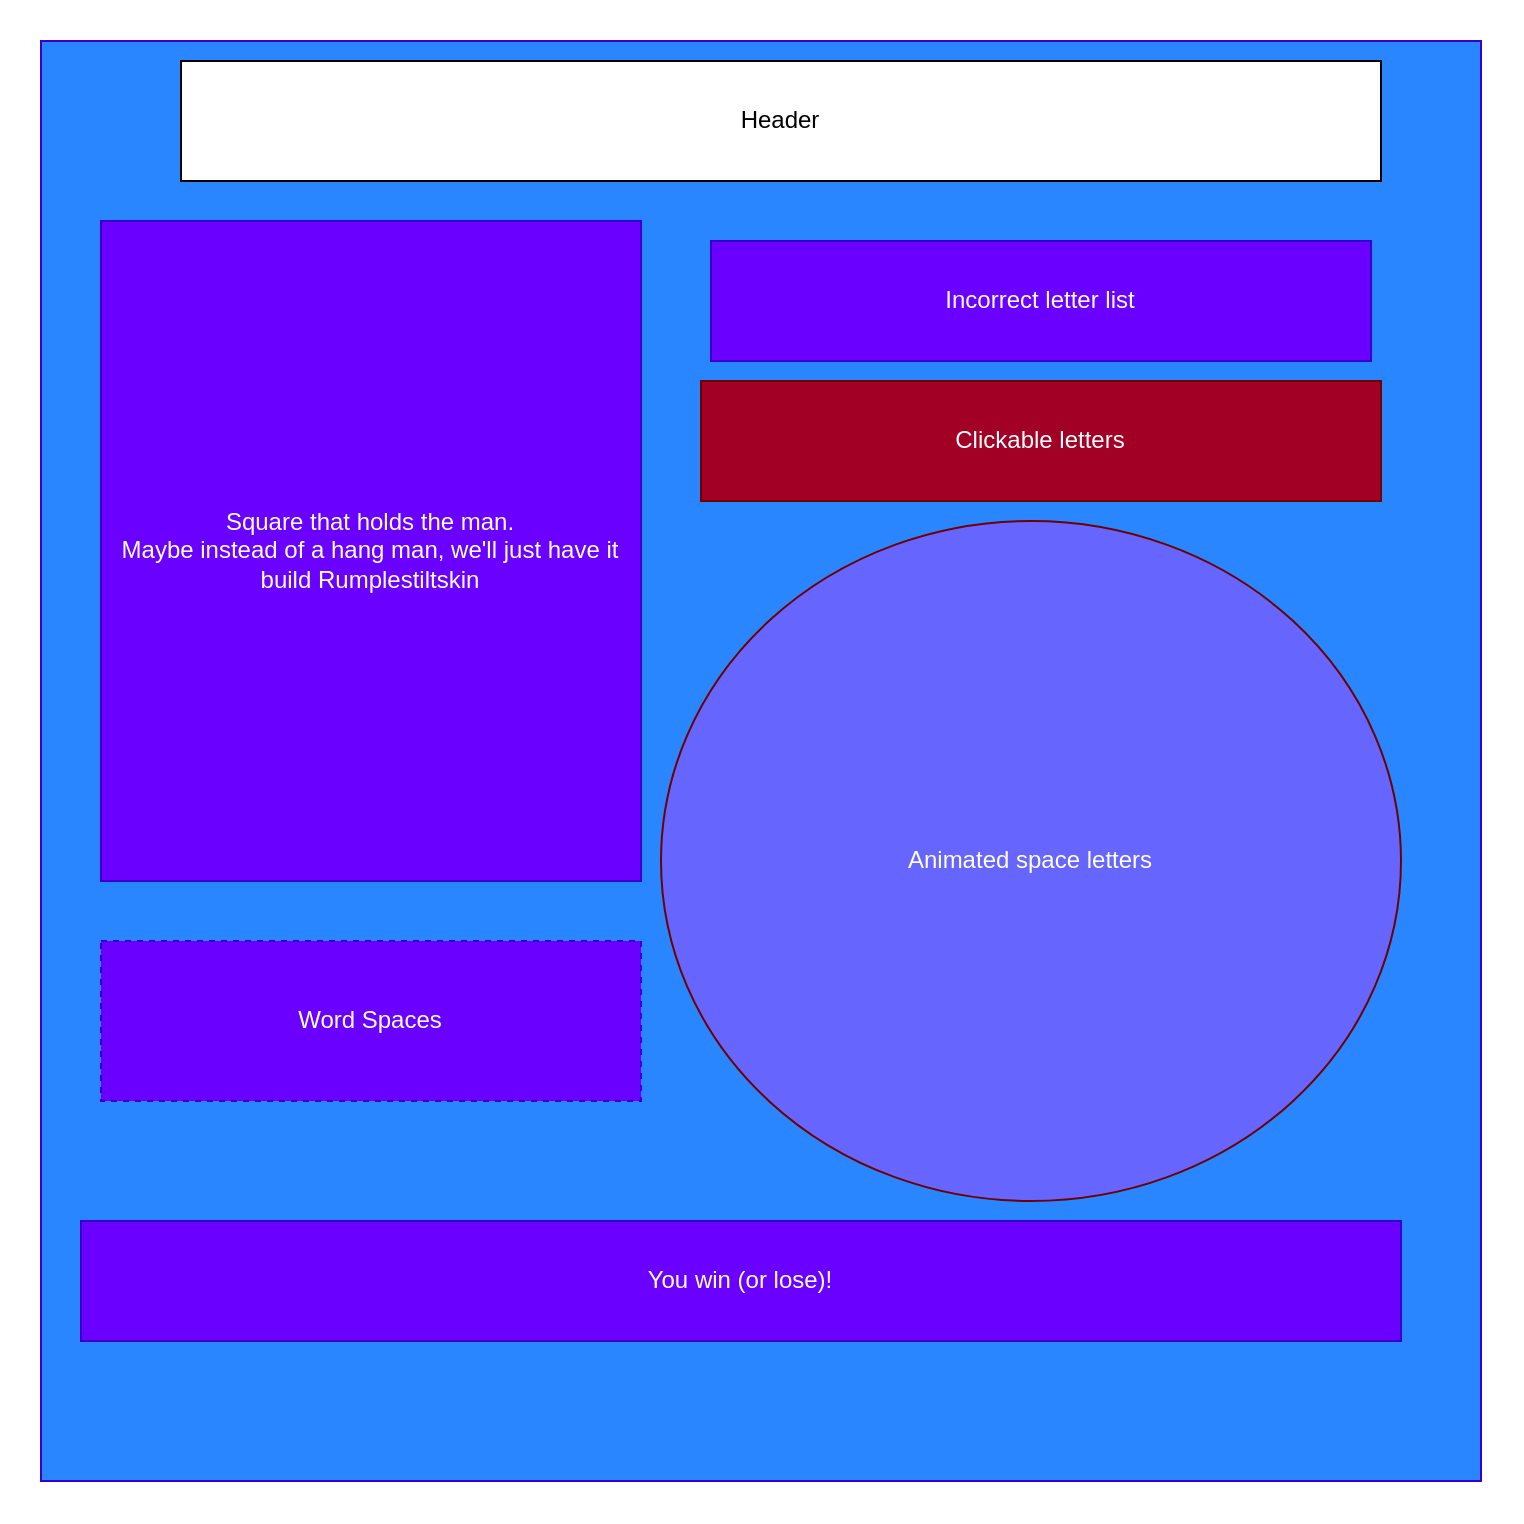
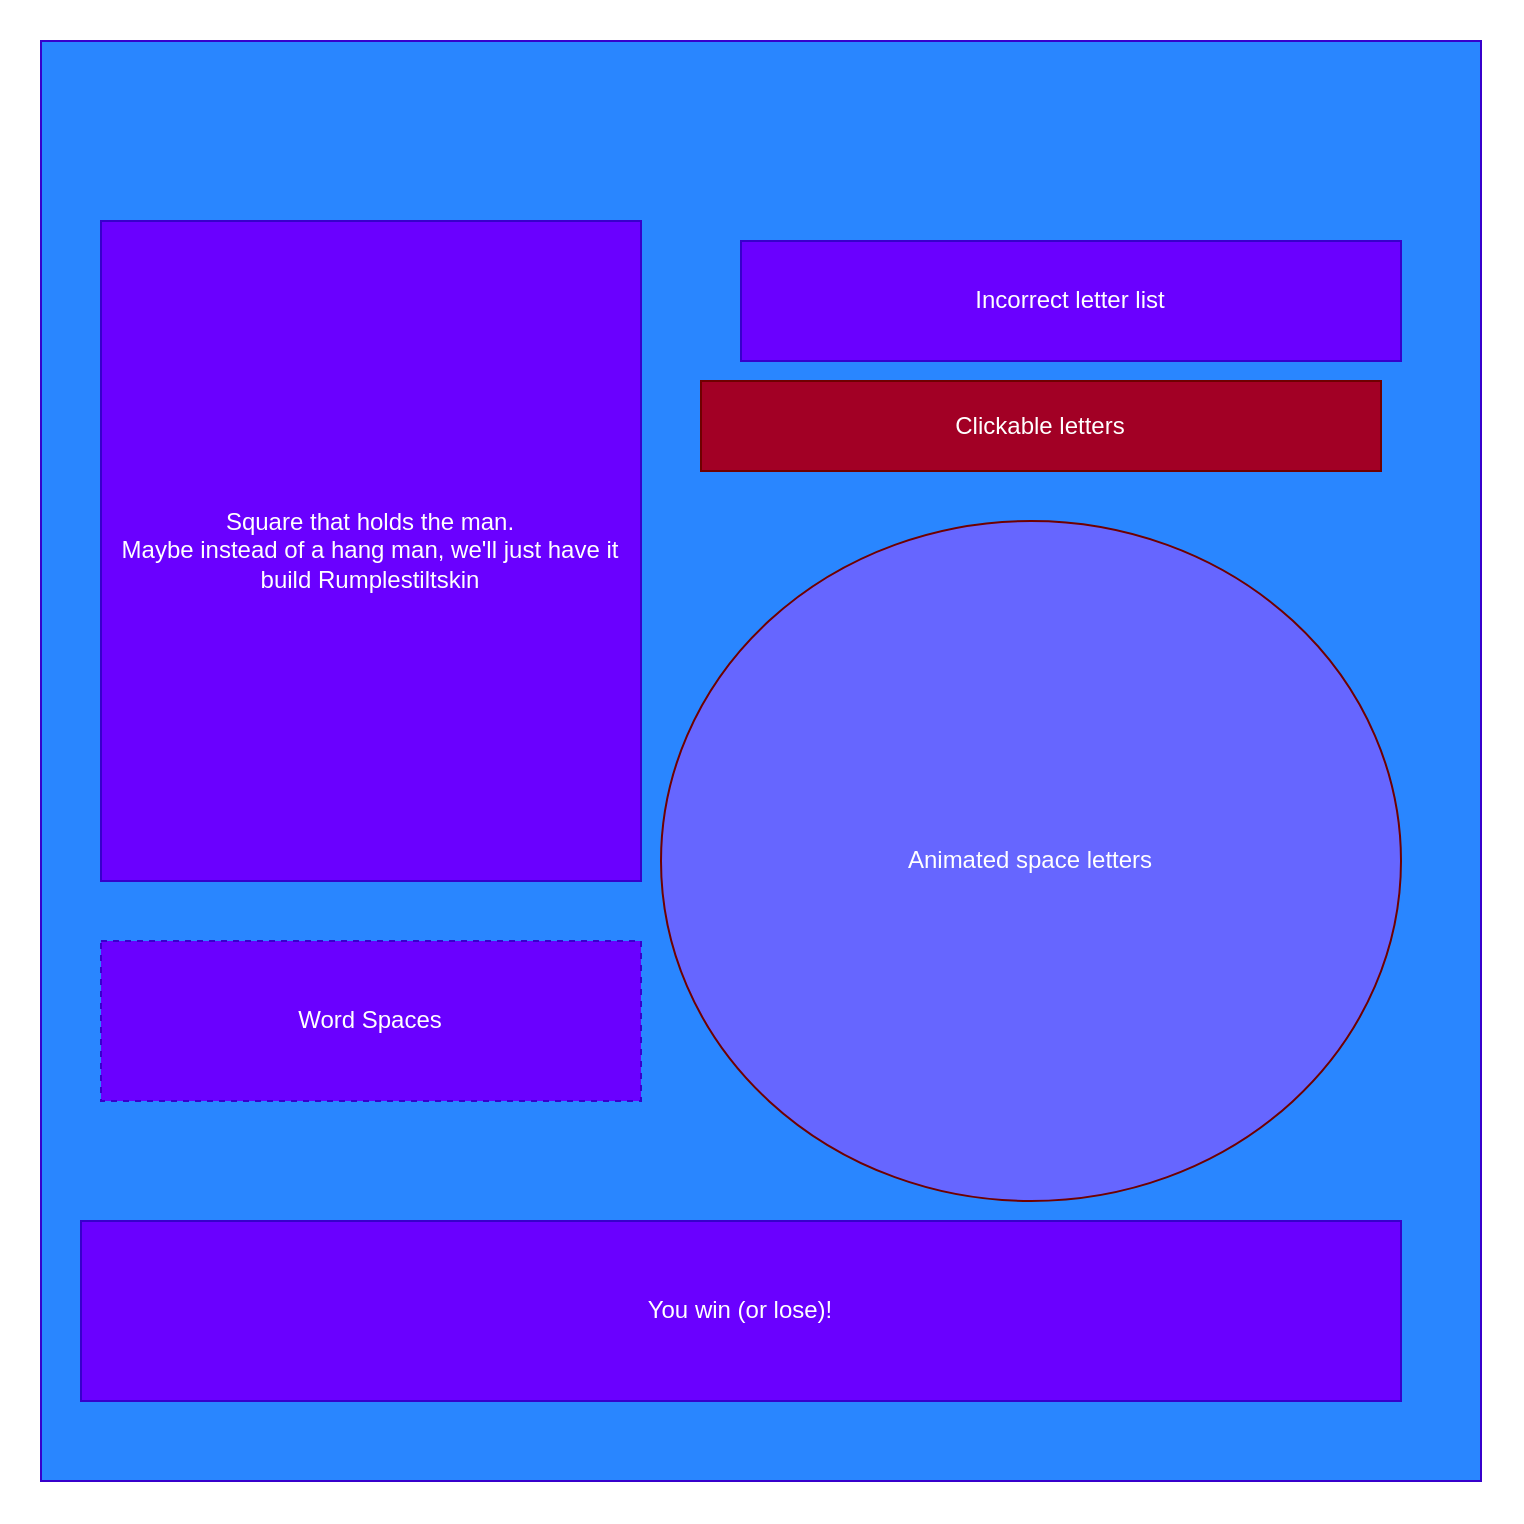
node "Header": removed
node "Incorrect letter list": moved (1041, 301) -> (1071, 301)
node "Clickable letters": size 680x120 -> 680x90
node "You win (or lose)!": size 1320x120 -> 1320x180
